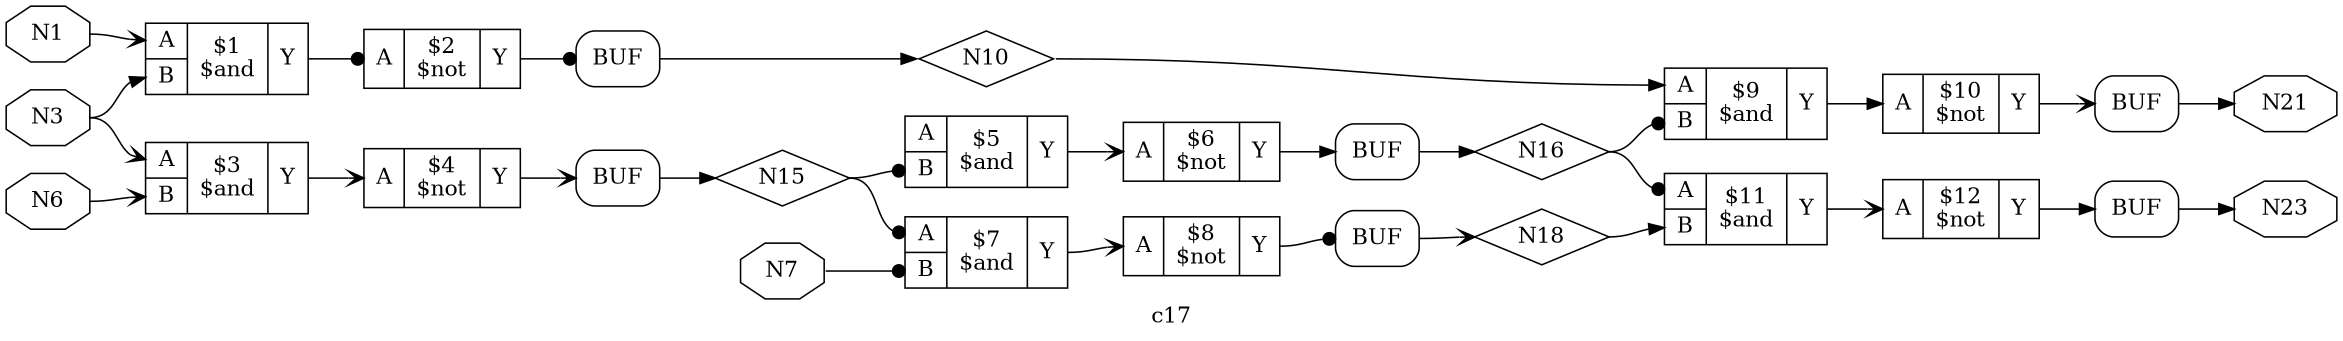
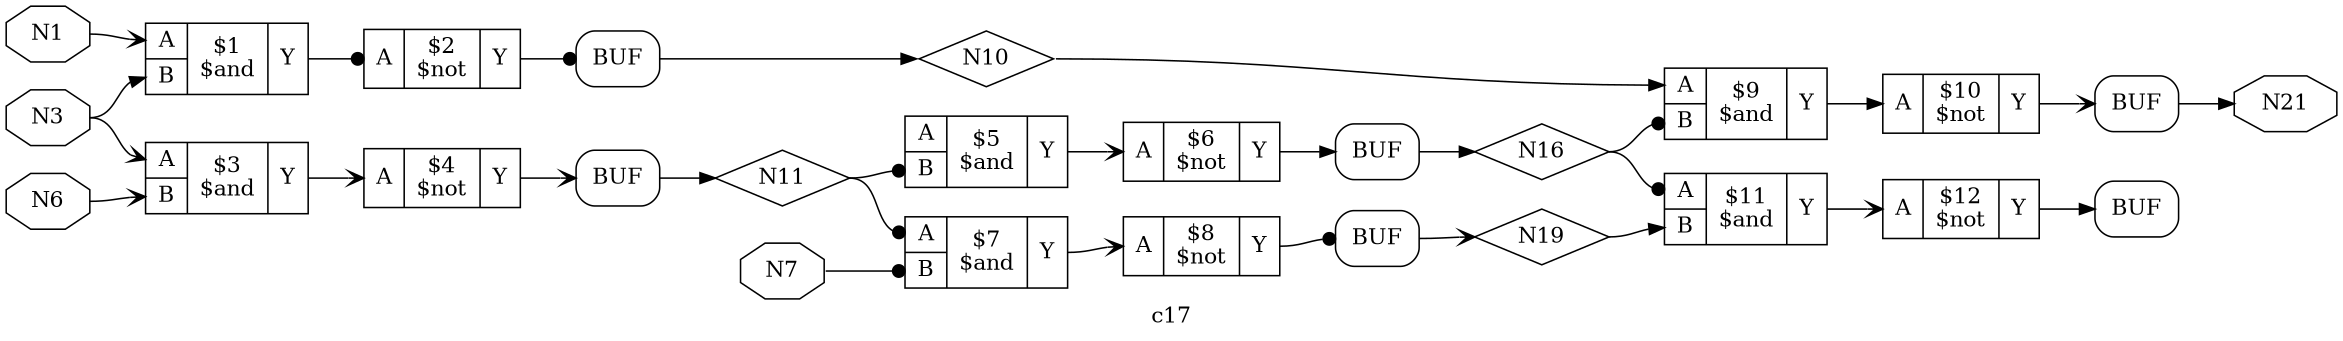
node "N15": label "N15" -> "N11"
node "N23": removed
node "N18": label "N18" -> "N19"
